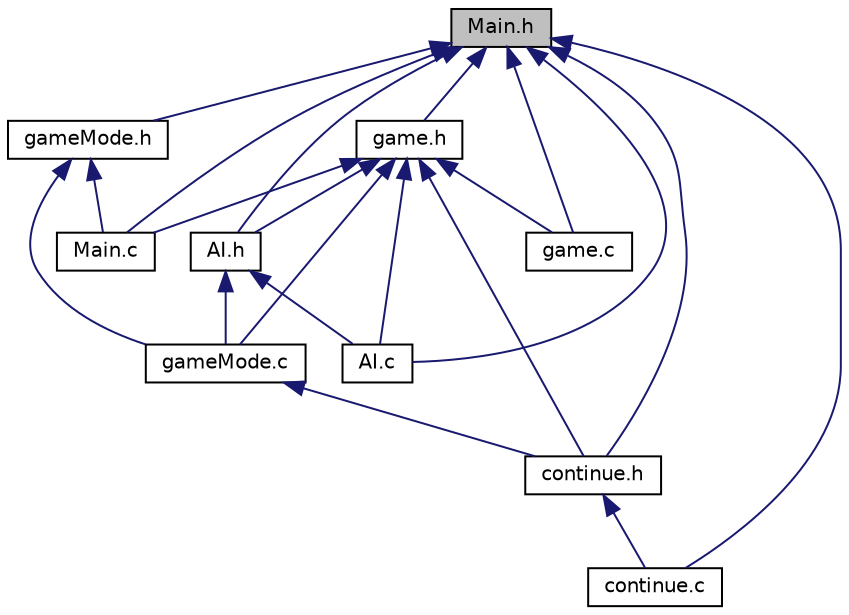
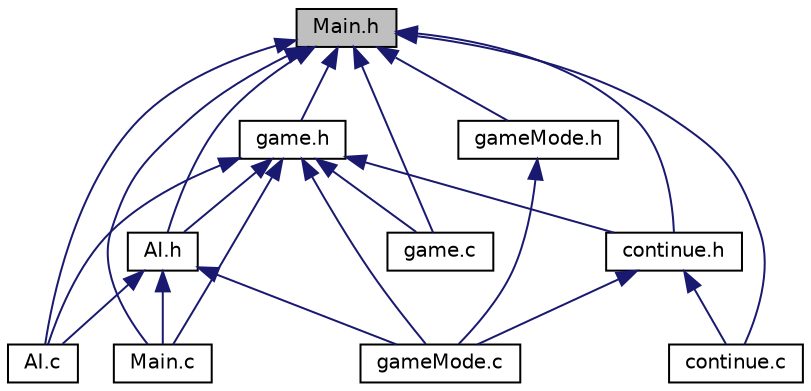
edge "Main.c" -> "gameMode.h": now "Main.c" -> "AI.h"
edge "continue.h" -> "gameMode.c": reversed
